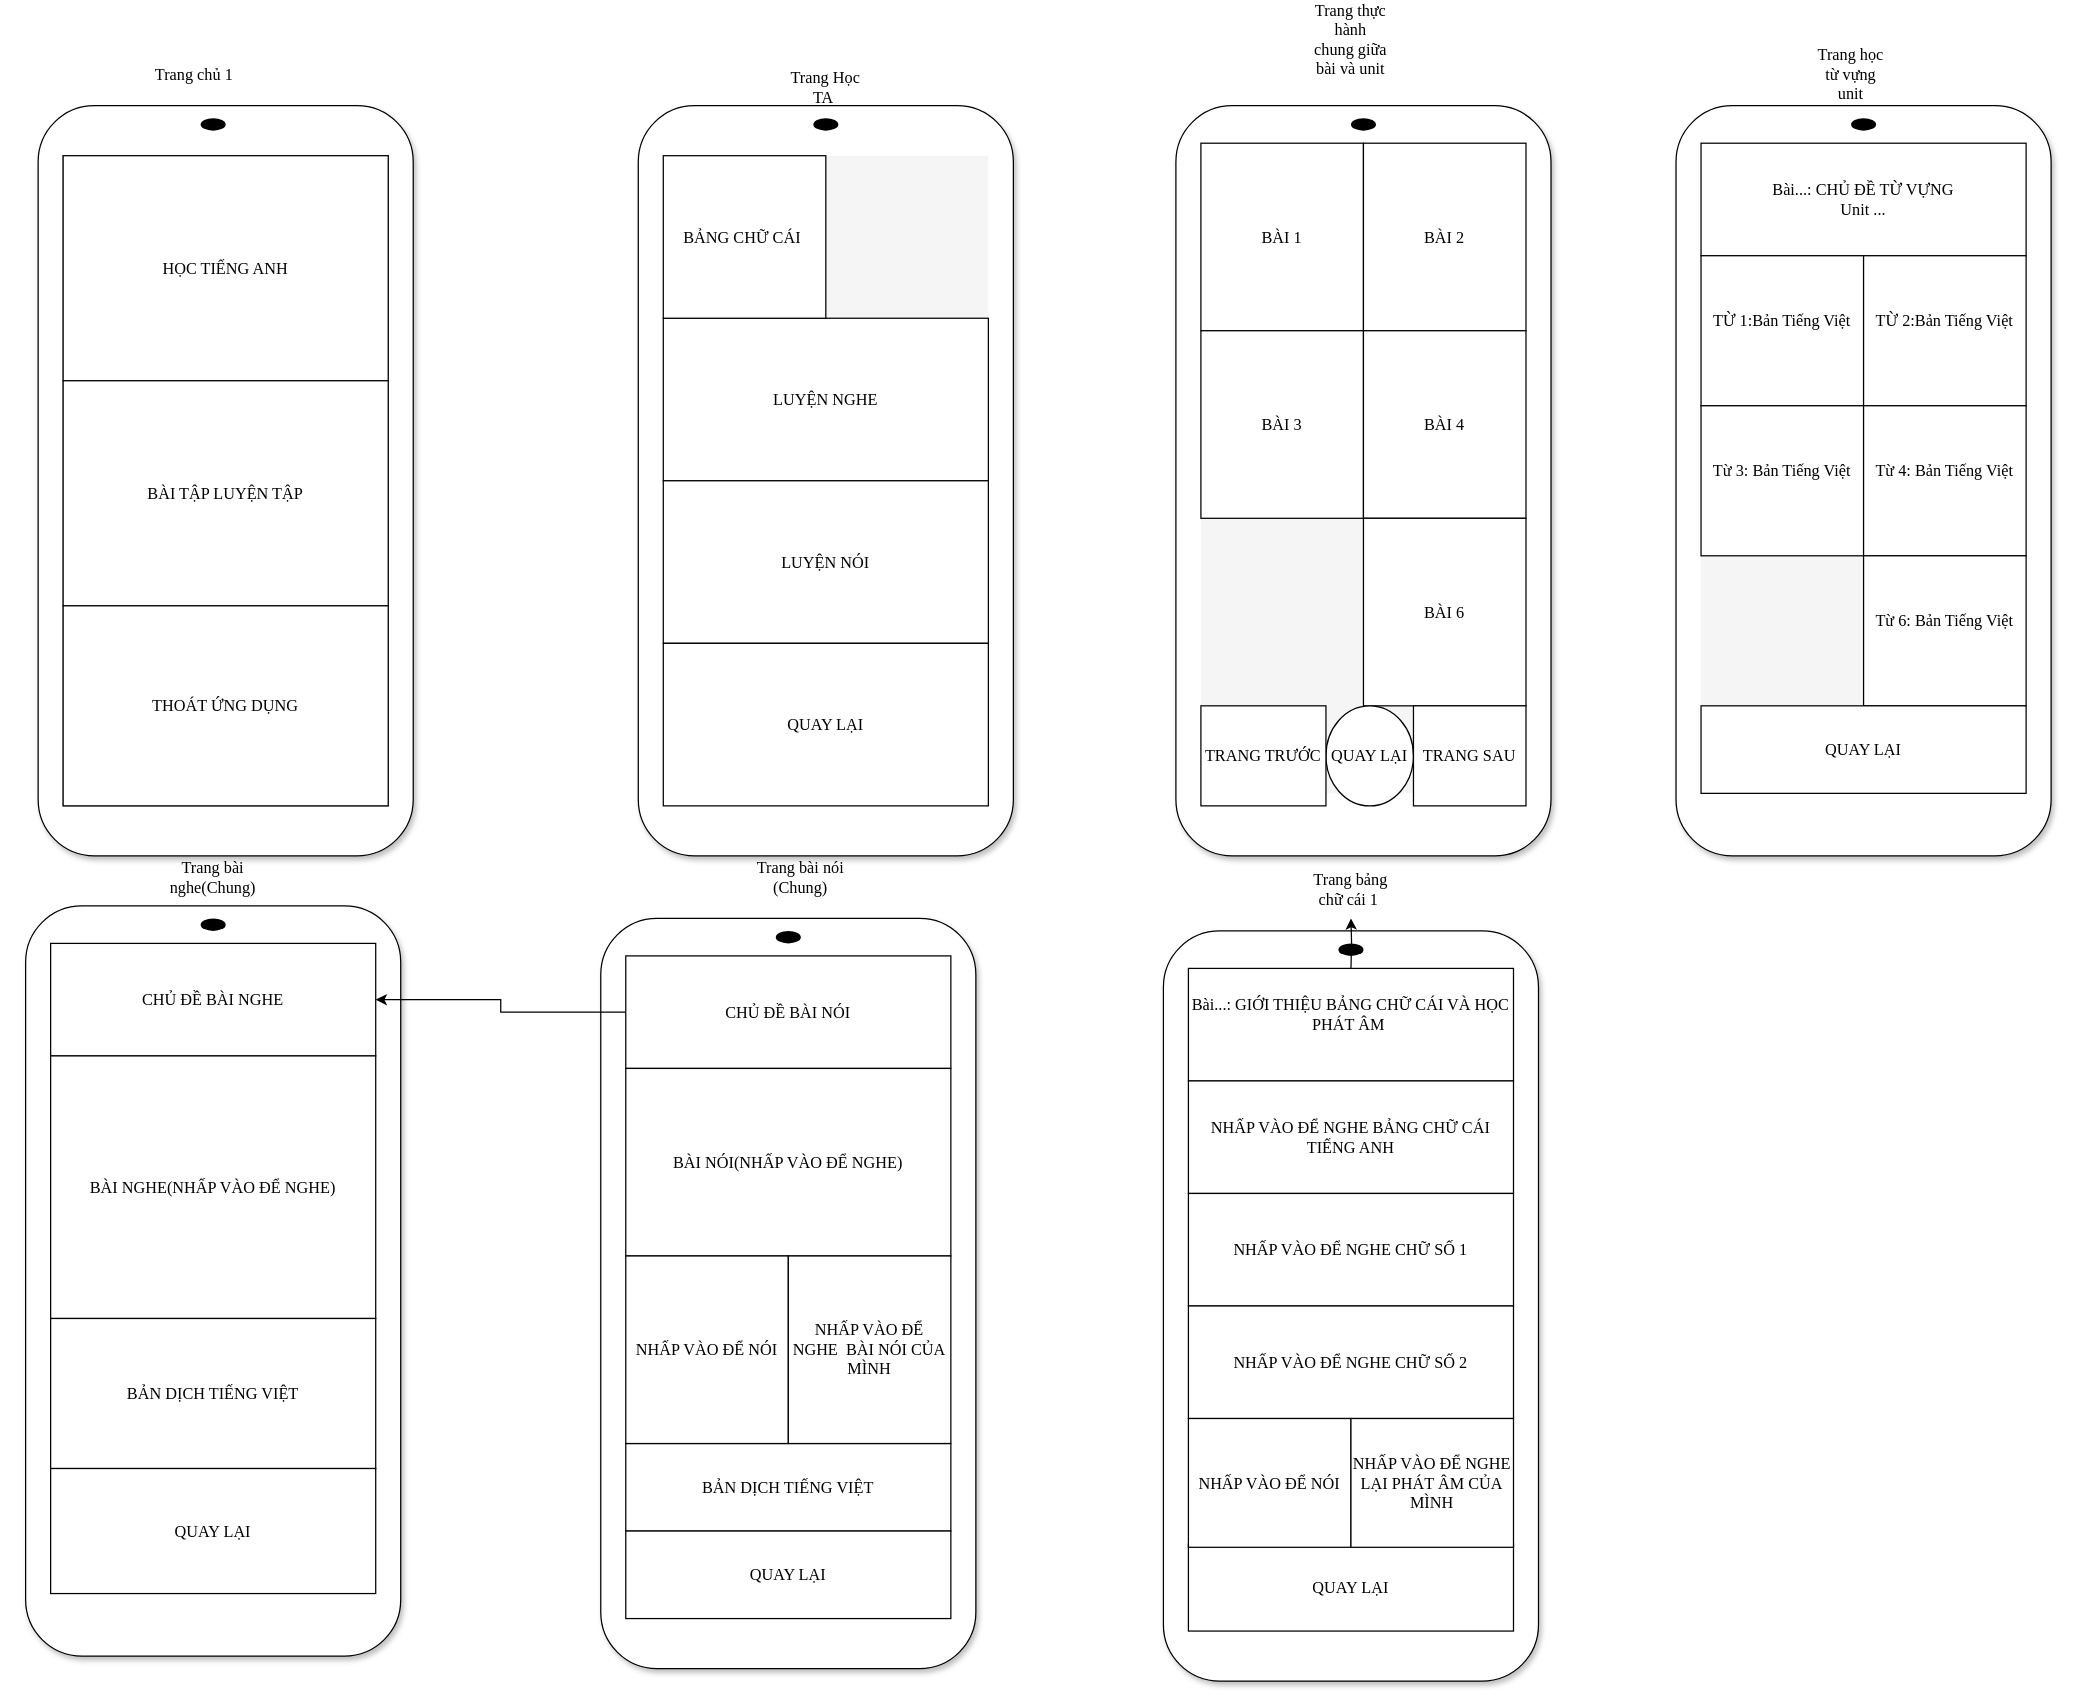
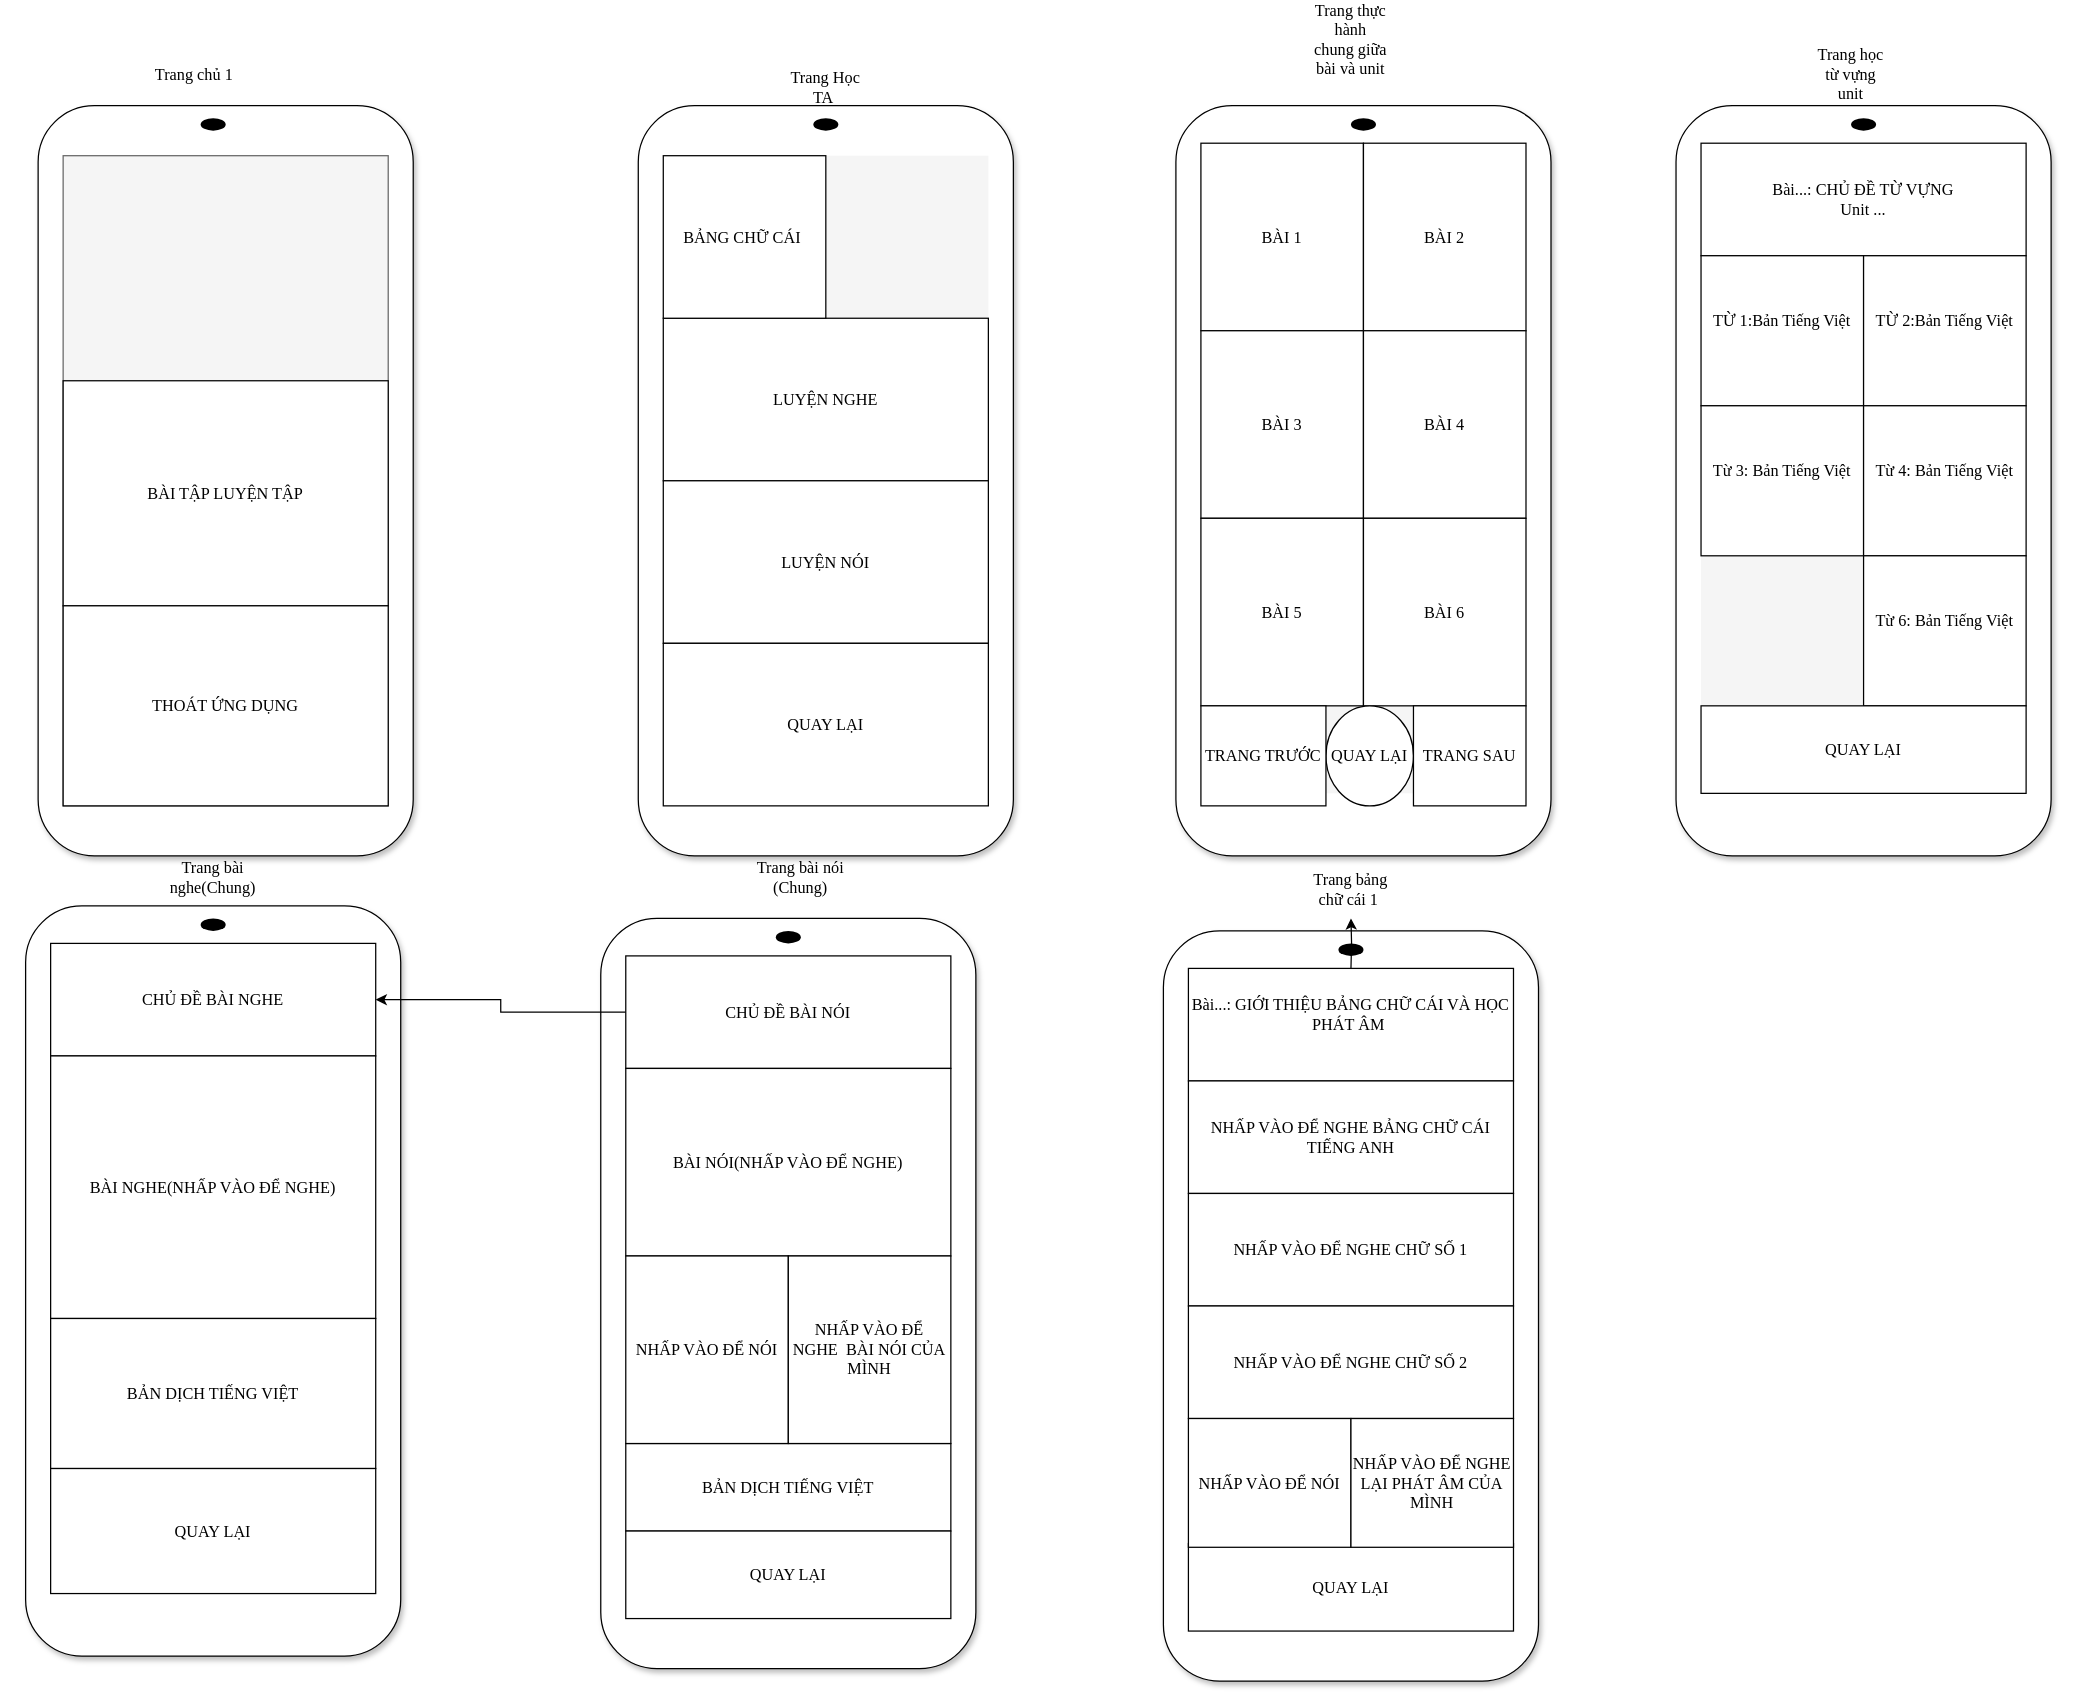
node "HỌC TIẾNG ANH": removed
node "BÀI 5": added
